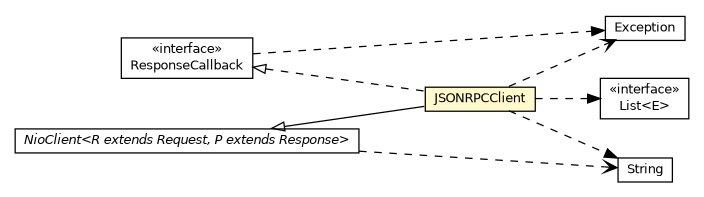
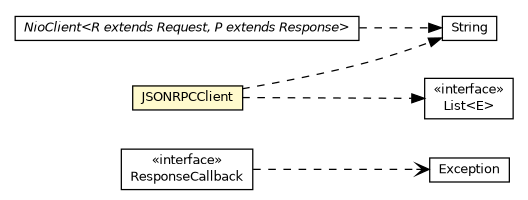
edge "ResponseCallback" -> "Exception": arrowhead normal -> open
edge "JSONRPCClient" -> "Exception": removed
edge "JSONRPCClient" -> "ResponseCallback": removed
edge "JSONRPCClient" -> "NioClient<R extends Request, P extends Response>": removed
edge "NioClient<R extends Request, P extends Response>" -> "String": arrowhead open -> normal
